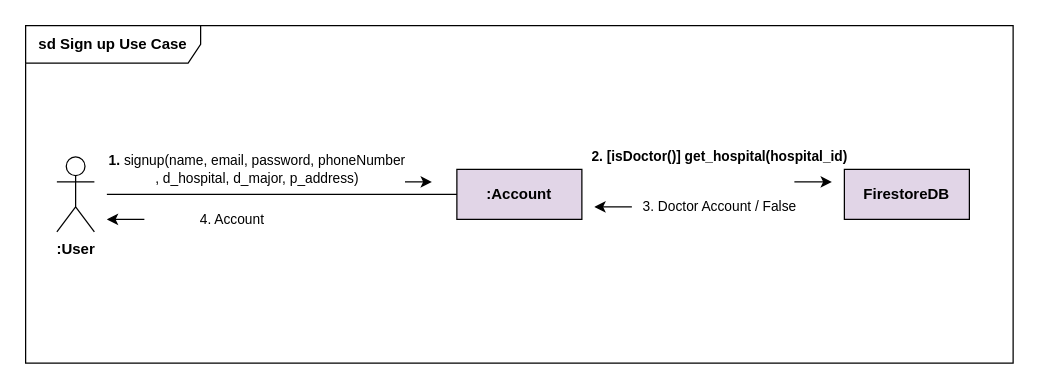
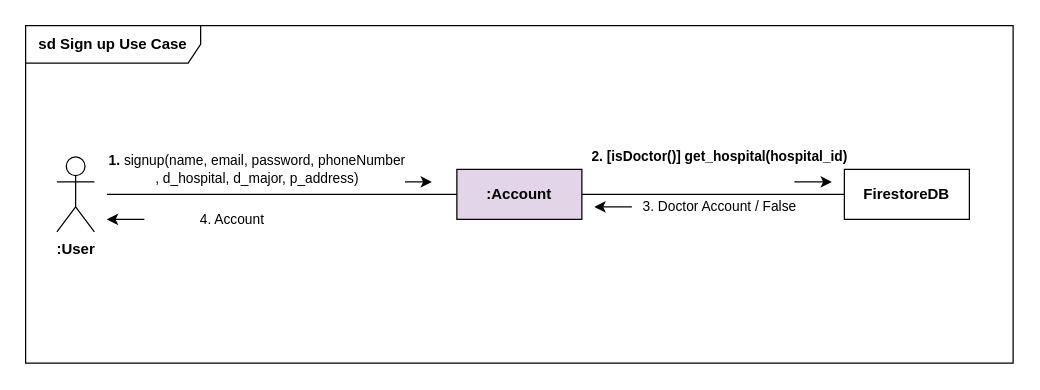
edge ":Account" -- "FirestoreDB": added
node "FirestoreDB": fillcolor #e1d5e7 -> #ffffff
